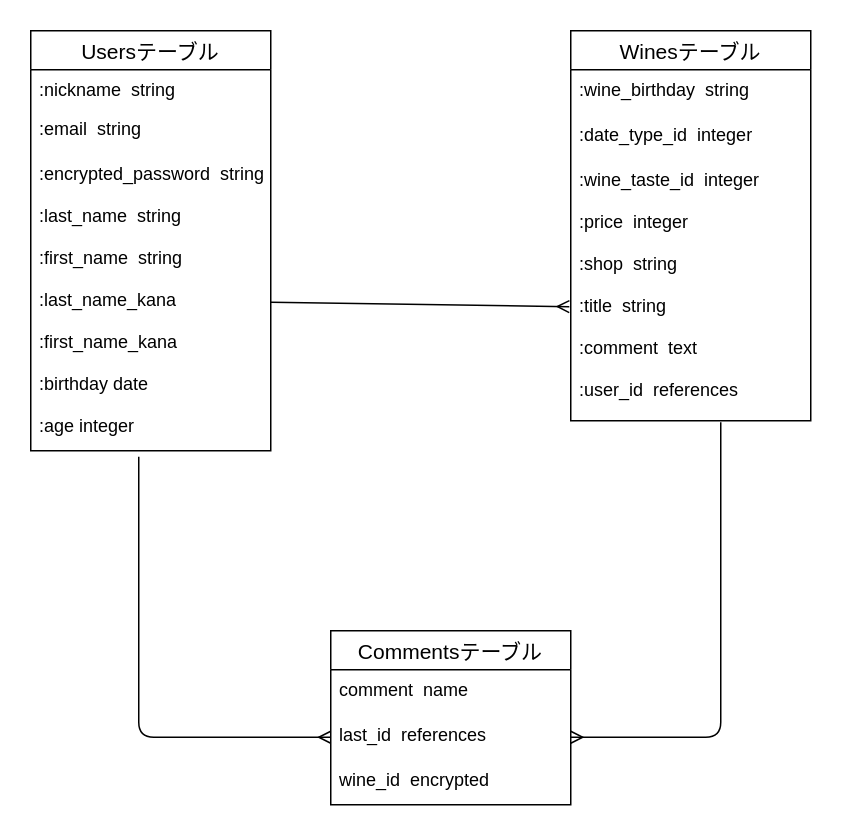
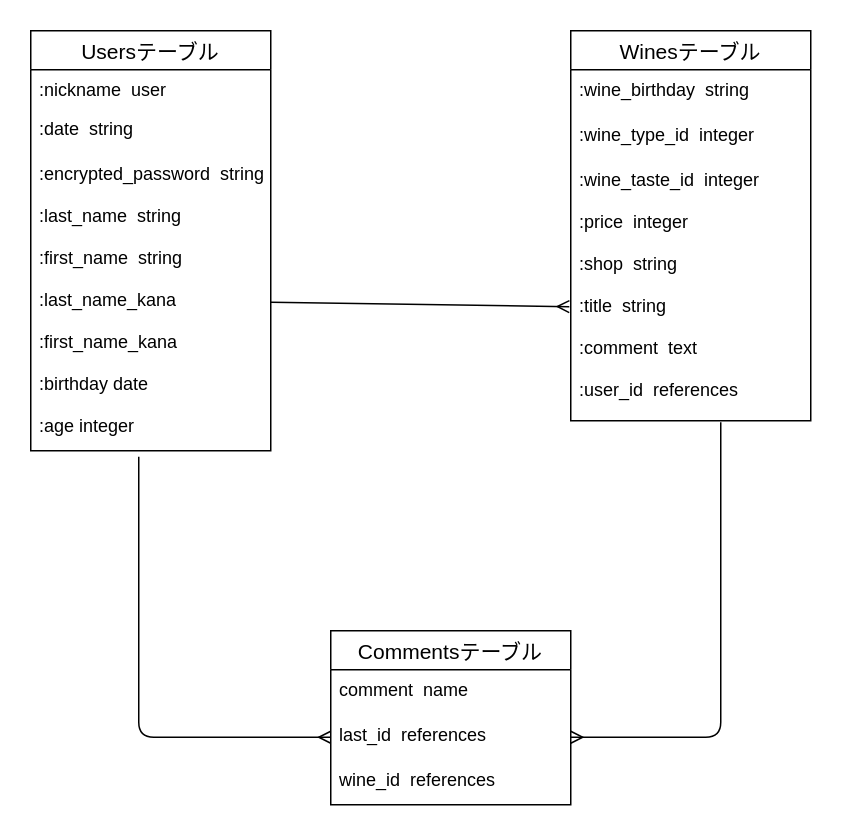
node ":nickname string": label ":nickname string" -> ":nickname user"
node ":email string": label ":email string" -> ":date string"
node ":date_type_id integer": label ":date_type_id integer" -> ":wine_type_id integer"
node "wine_id encrypted": label "wine_id encrypted" -> "wine_id references"
